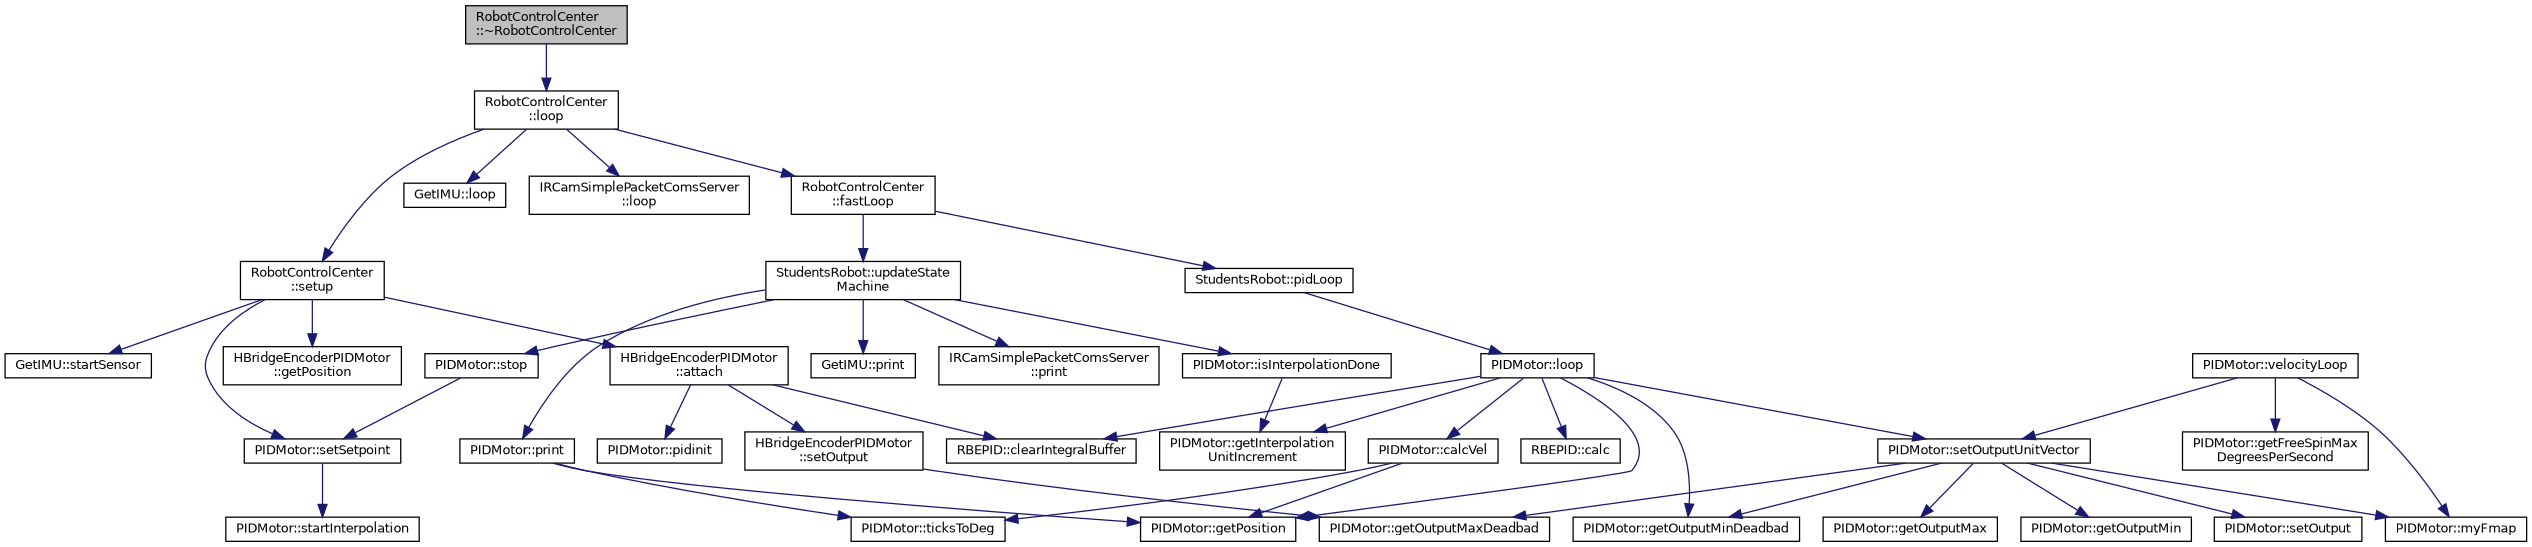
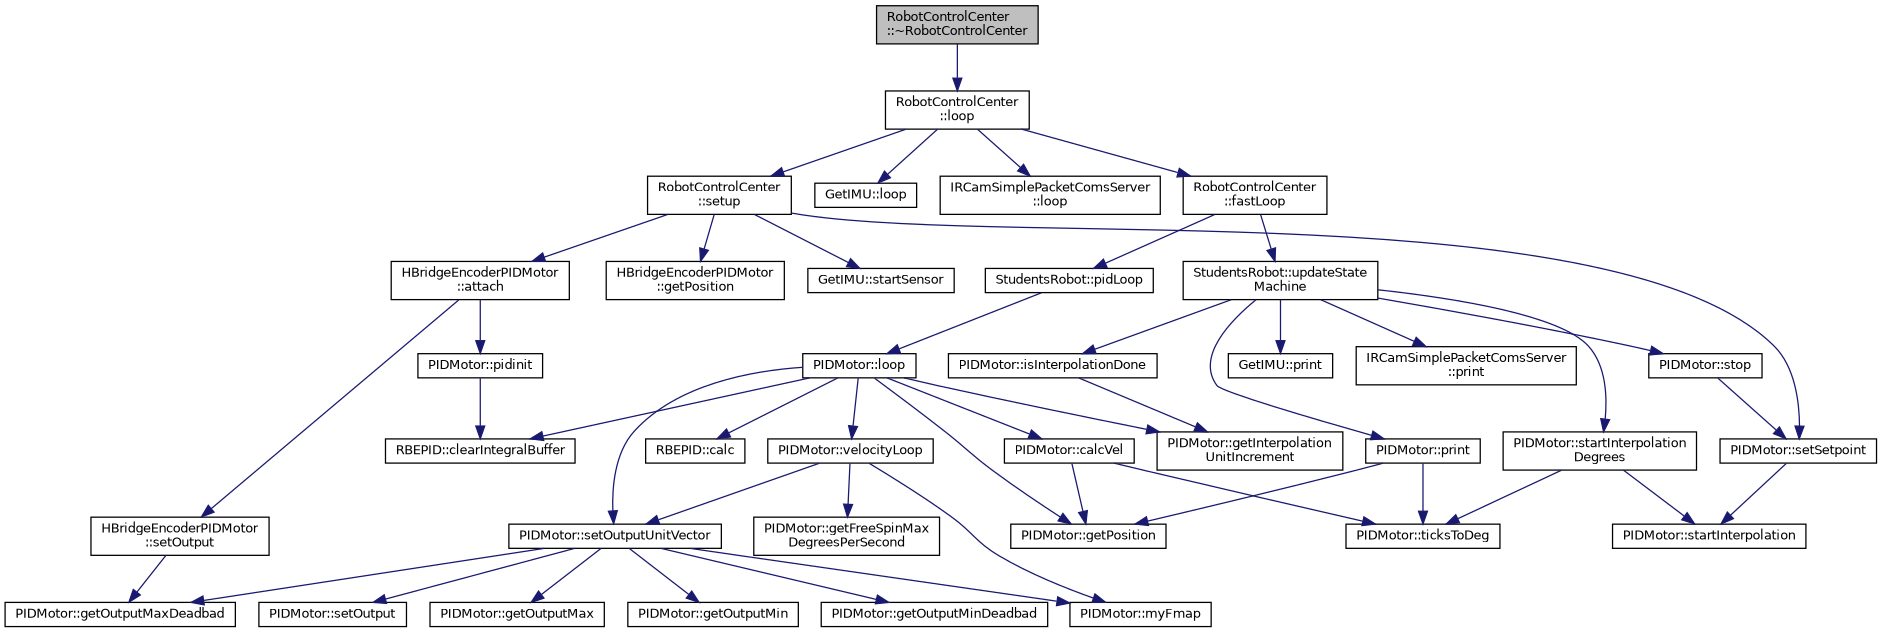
edge "HBridgeEncoderPIDMotor ::attach" -> "RBEPID::clearIntegralBuffer": now "PIDMotor::pidinit" -> "RBEPID::clearIntegralBuffer"
edge "PIDMotor::loop" -> "PIDMotor::getOutputMinDeadbad": now "PIDMotor::loop" -> "PIDMotor::velocityLoop"
node "PIDMotor::startInterpolation Degrees": added
